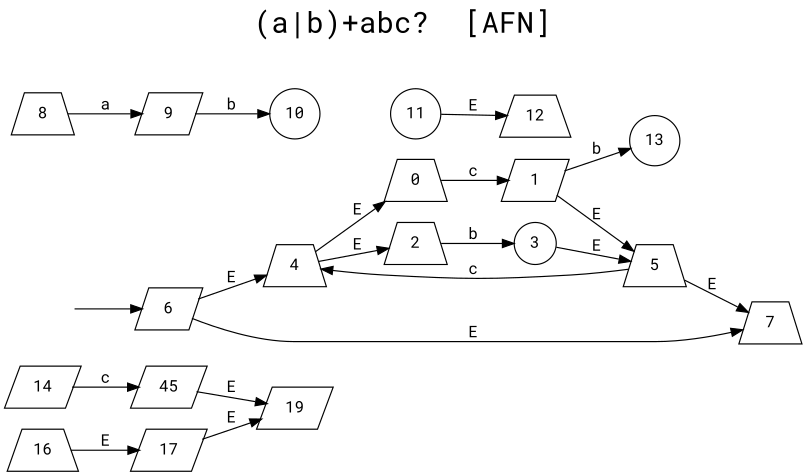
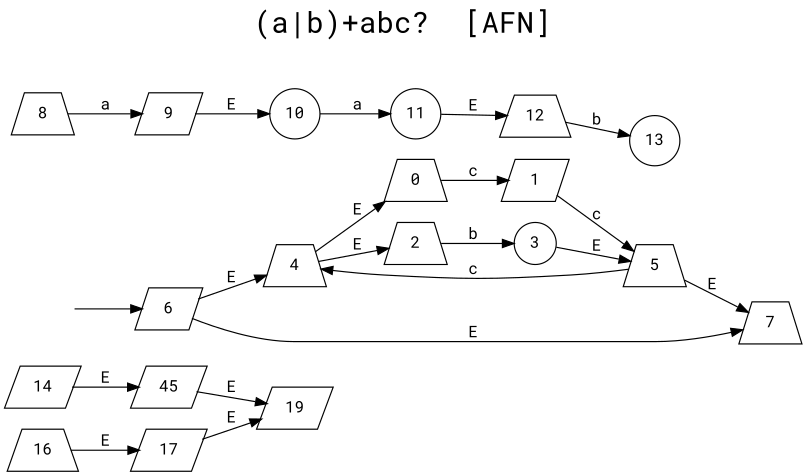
edge "9" -> "10": label "b" -> "E"
edge "10" -> "11": added, label "a"
edge "1" -> "13": now "12" -> "13"
edge "1" -> "5": label "E" -> "c"
edge "14" -> "45": label "c" -> "E"
